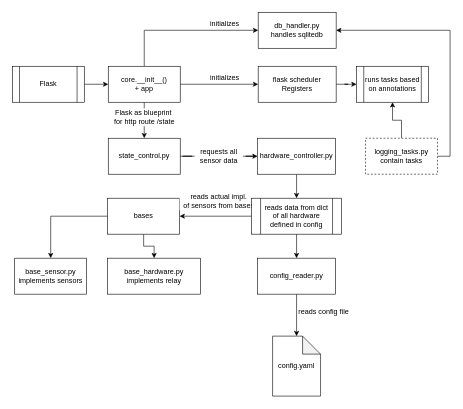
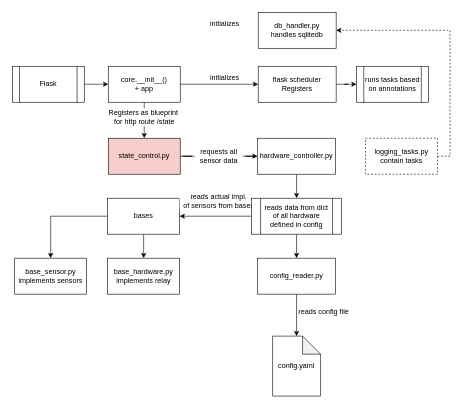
edge "core.__init__() + app" -> "db_handler.py handles sqlitedb": removed
edge "logging_tasks.py contain tasks" -> "db_handler.py handles sqlitedb": style solid -> dashed
node "Flask as blueprint for http route /state": label "Flask as blueprint for http route /state" -> "Registers as blueprint for http route /state"
edge "logging_tasks.py contain tasks" -> "runs tasks based on annotations": removed
node "state_control.py": fillcolor #ffffff -> #f8cecc
node "base_hardware.py implements relay": size 93x36 -> 72x36
